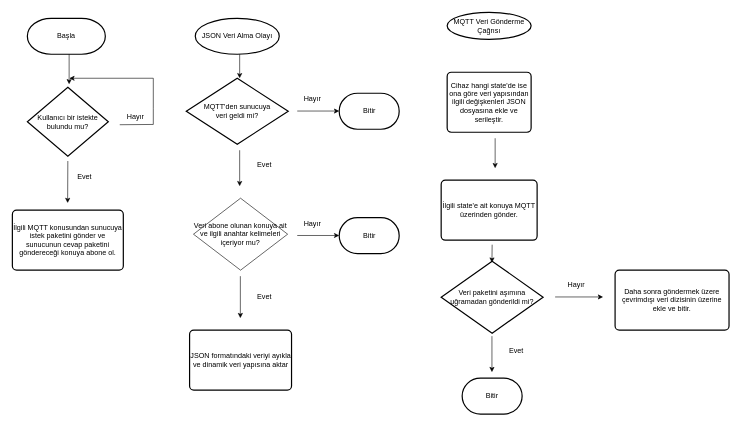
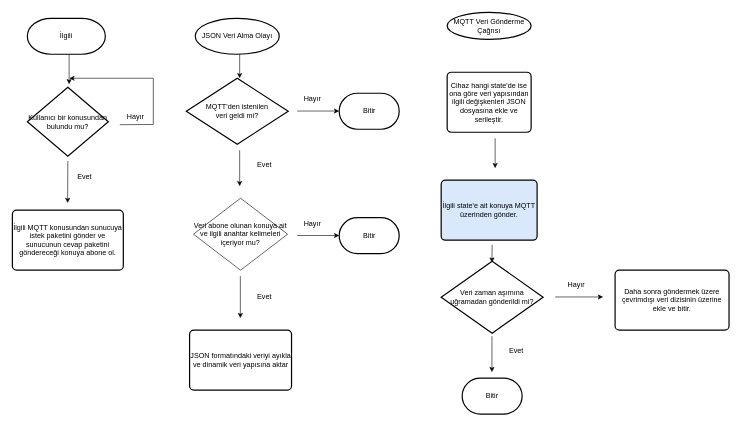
node "Başla": label "Başla" -> "İlgili"
node "MQTT'den sunucuya veri geldi mi?": label "MQTT'den sunucuya veri geldi mi?" -> "MQTT'den istenilen veri geldi mi?"
node "Kullanıcı bir istekte bulundu mu?": label "Kullanıcı bir istekte bulundu mu?" -> "Kullanıcı bir konusundan bulundu mu?"
node "İlgili state'e ait konuya MQTT üzerinden gönder.": fillcolor #ffffff -> #dae8fc
node "Veri paketini aşımına uğramadan gönderildi mi?": label "Veri paketini aşımına uğramadan gönderildi mi?" -> "Veri zaman aşımına uğramadan gönderildi mi?"
